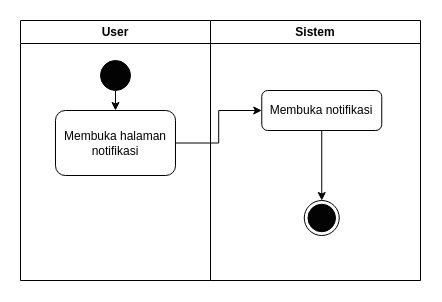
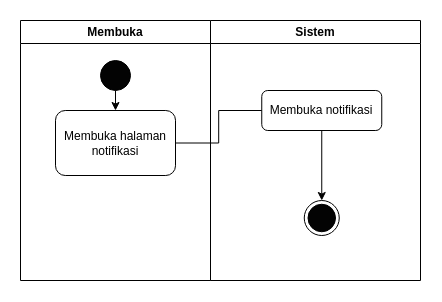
node "User": label "User" -> "Membuka"
edge "Membuka halaman notifikasi" -> "Membuka notifikasi": arrowhead classic -> none
